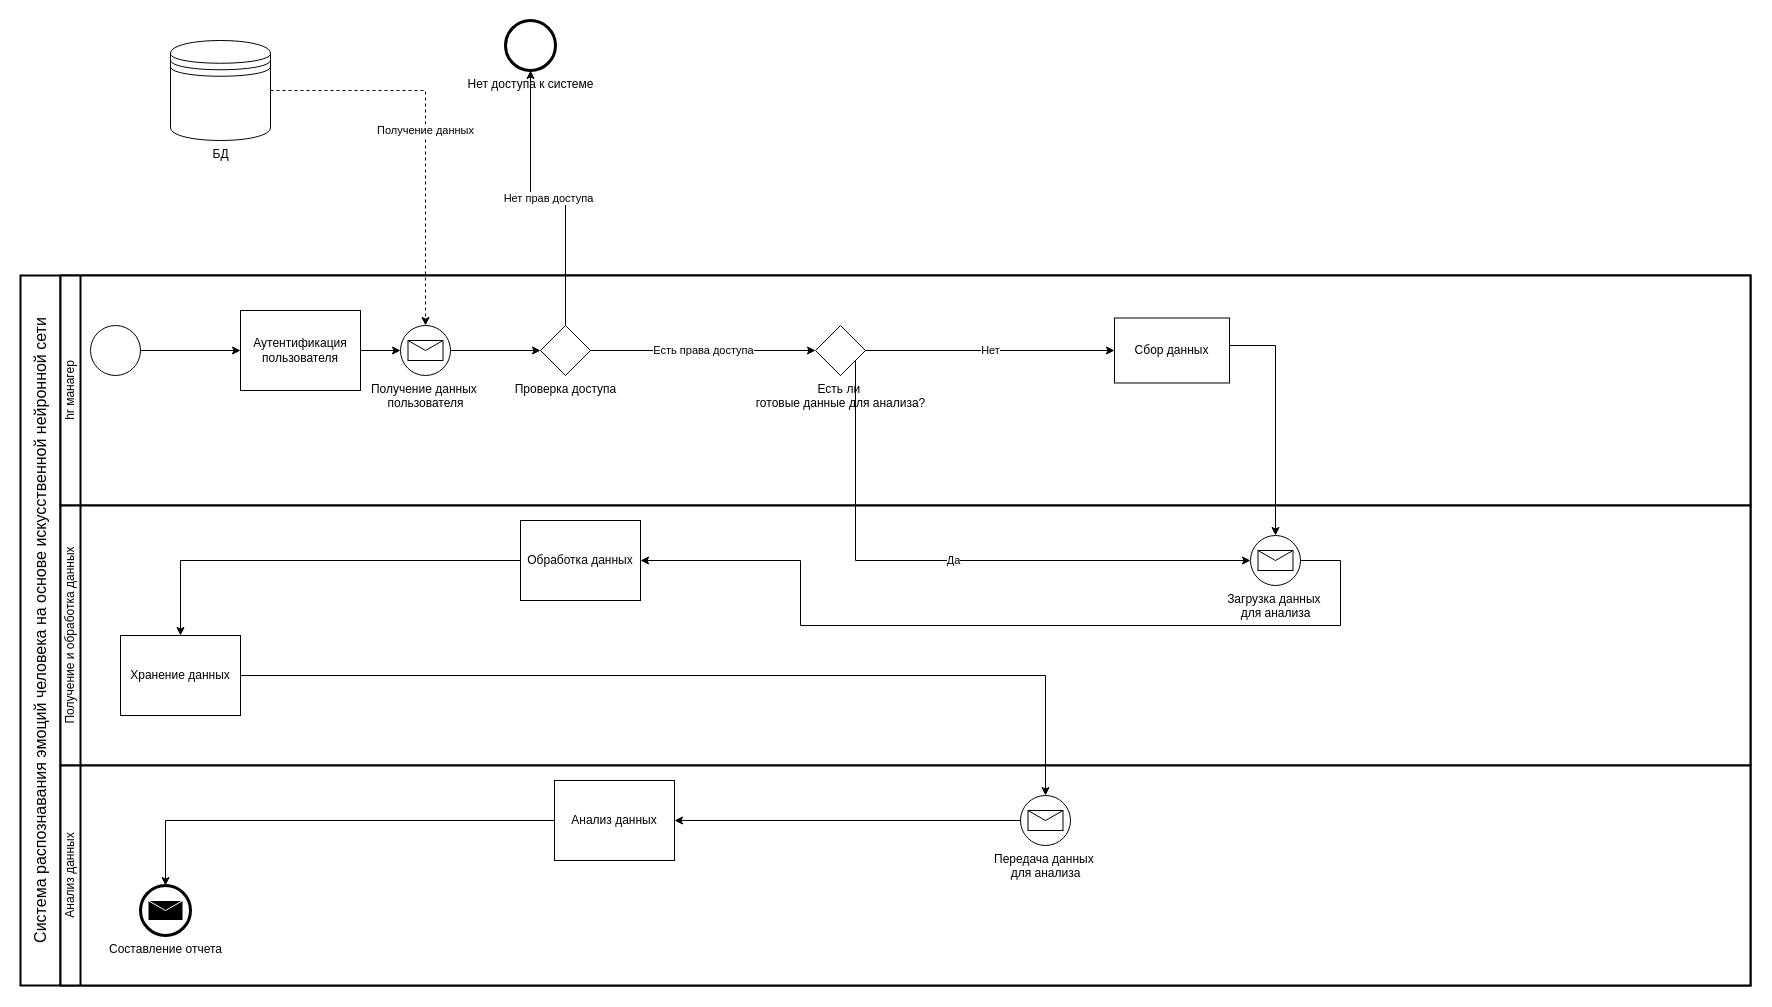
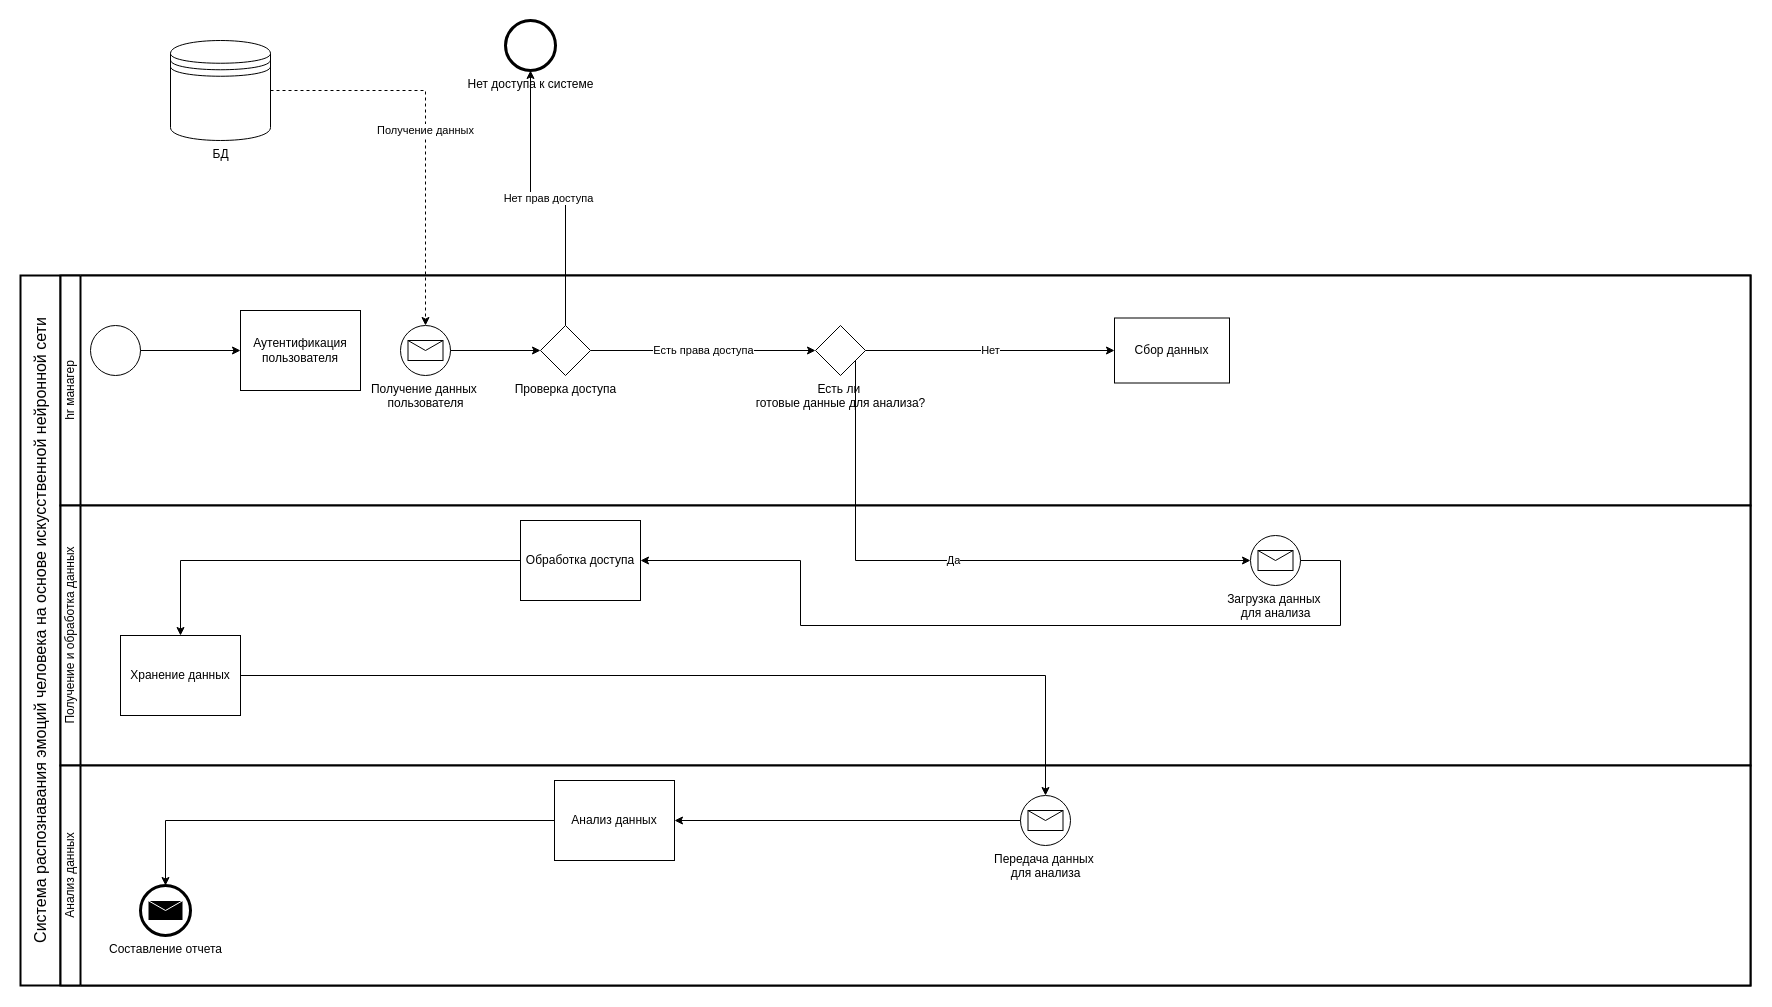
edge "Аутентификация пользователя" -> "Получение данных пользователя": removed
edge "Сбор данных" -> "Загрузка данных для анализа": removed
node "Обработка данных": label "Обработка данных" -> "Обработка доступа"
